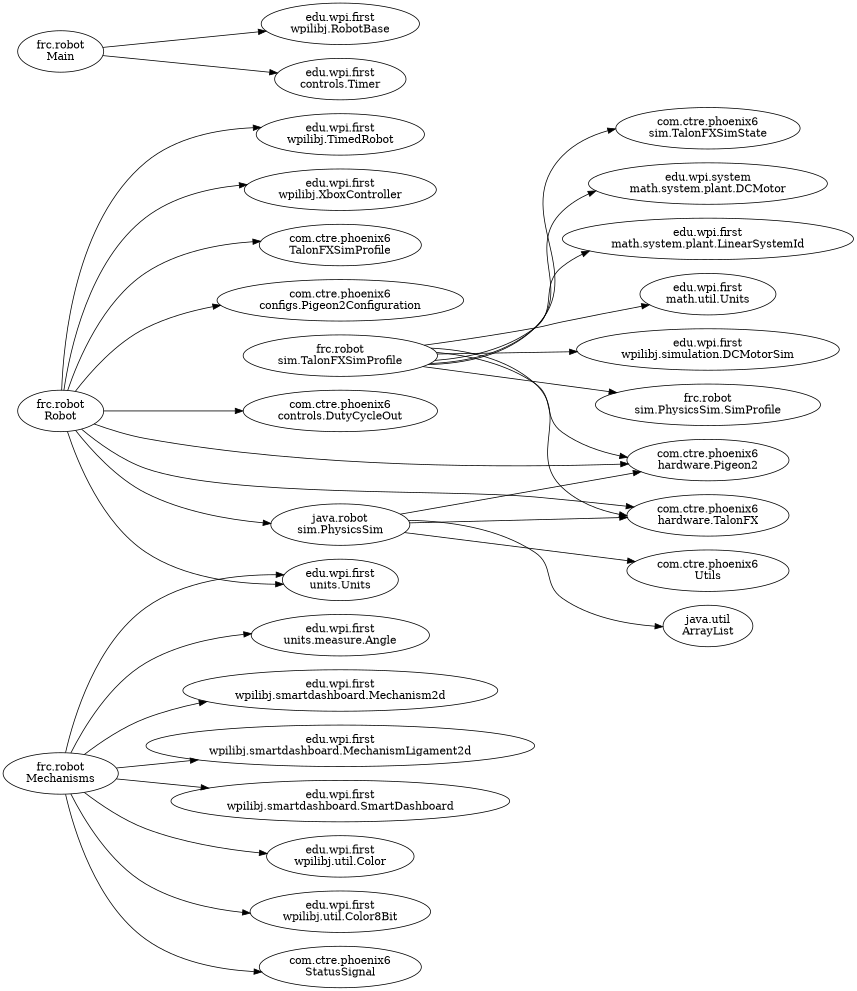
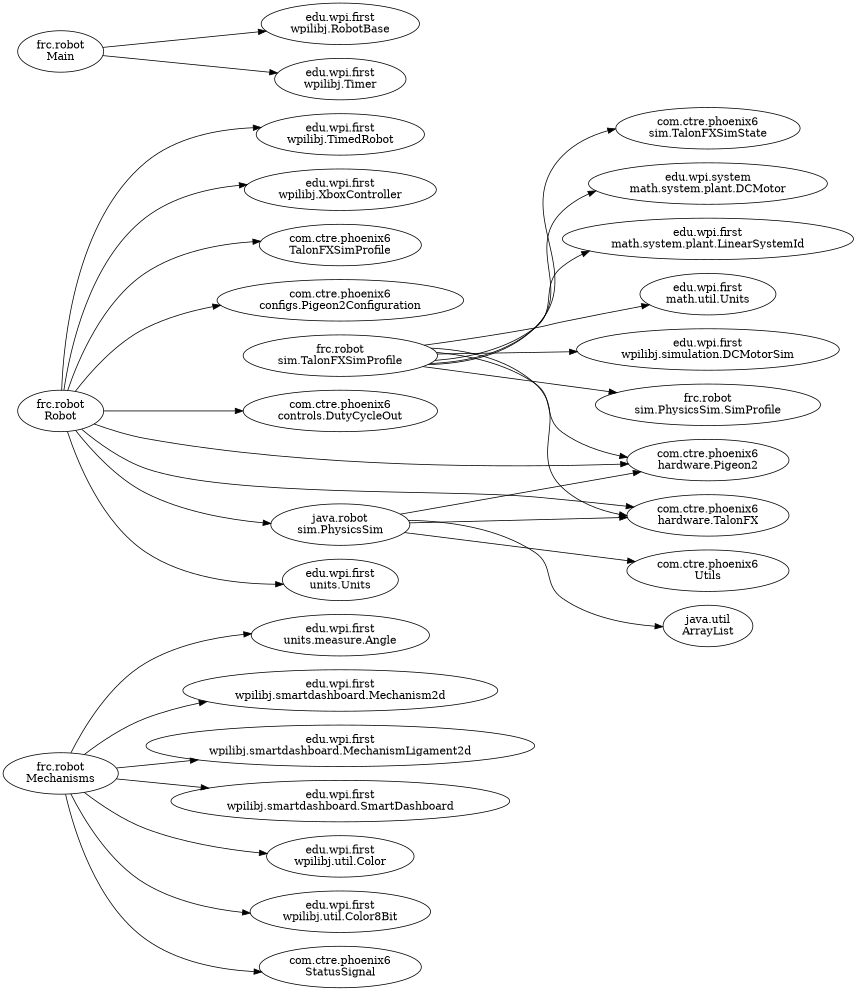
node "edu.wpi.first controls.Timer": label "edu.wpi.first controls.Timer" -> "edu.wpi.first wpilibj.Timer"
edge "frc.robot Mechanisms" -> "edu.wpi.first units.Units": removed
